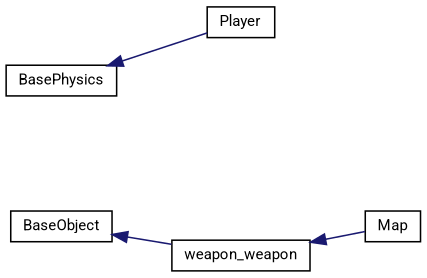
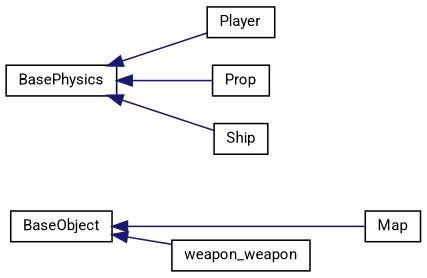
node "Prop": added
node "Ship": added
edge "Map" -> "weapon_weapon": now "Map" -> "BaseObject"
